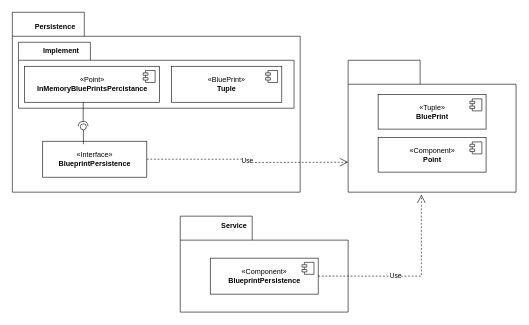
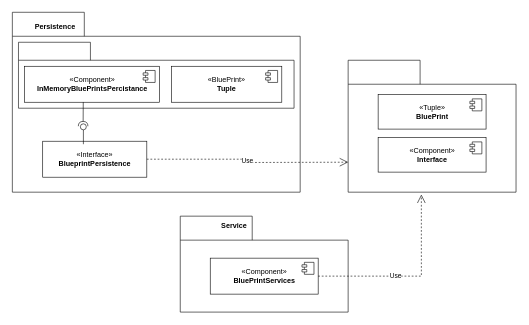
node "Implement": removed
node "«Point» InMemoryBluePrintsPercistance": label "«Point» InMemoryBluePrintsPercistance" -> "«Component» InMemoryBluePrintsPercistance"
node "«Component» Point": label "«Component» Point" -> "«Component» Interface"
node "«Component» BlueprintPersistence": label "«Component» BlueprintPersistence" -> "«Component» BluePrintServices"
